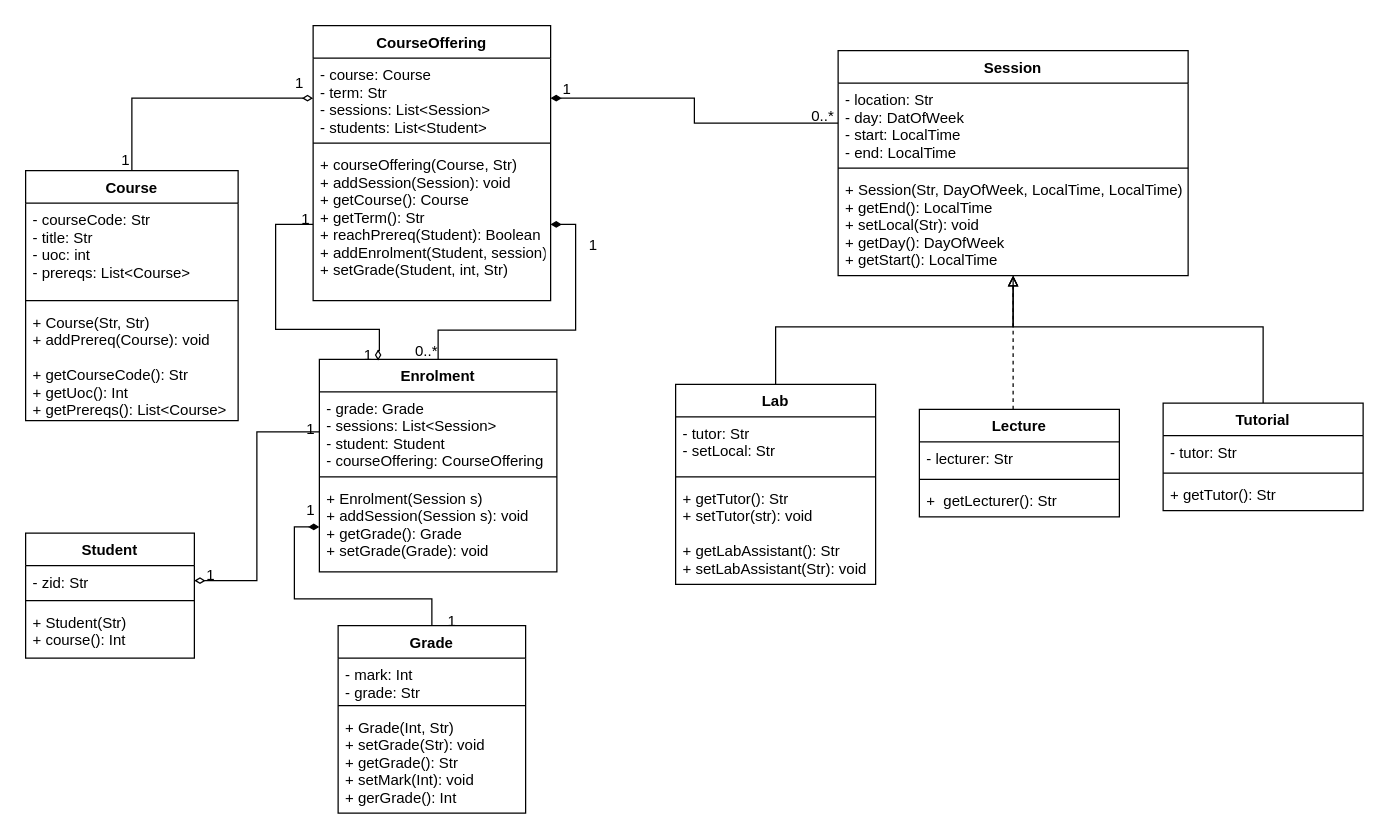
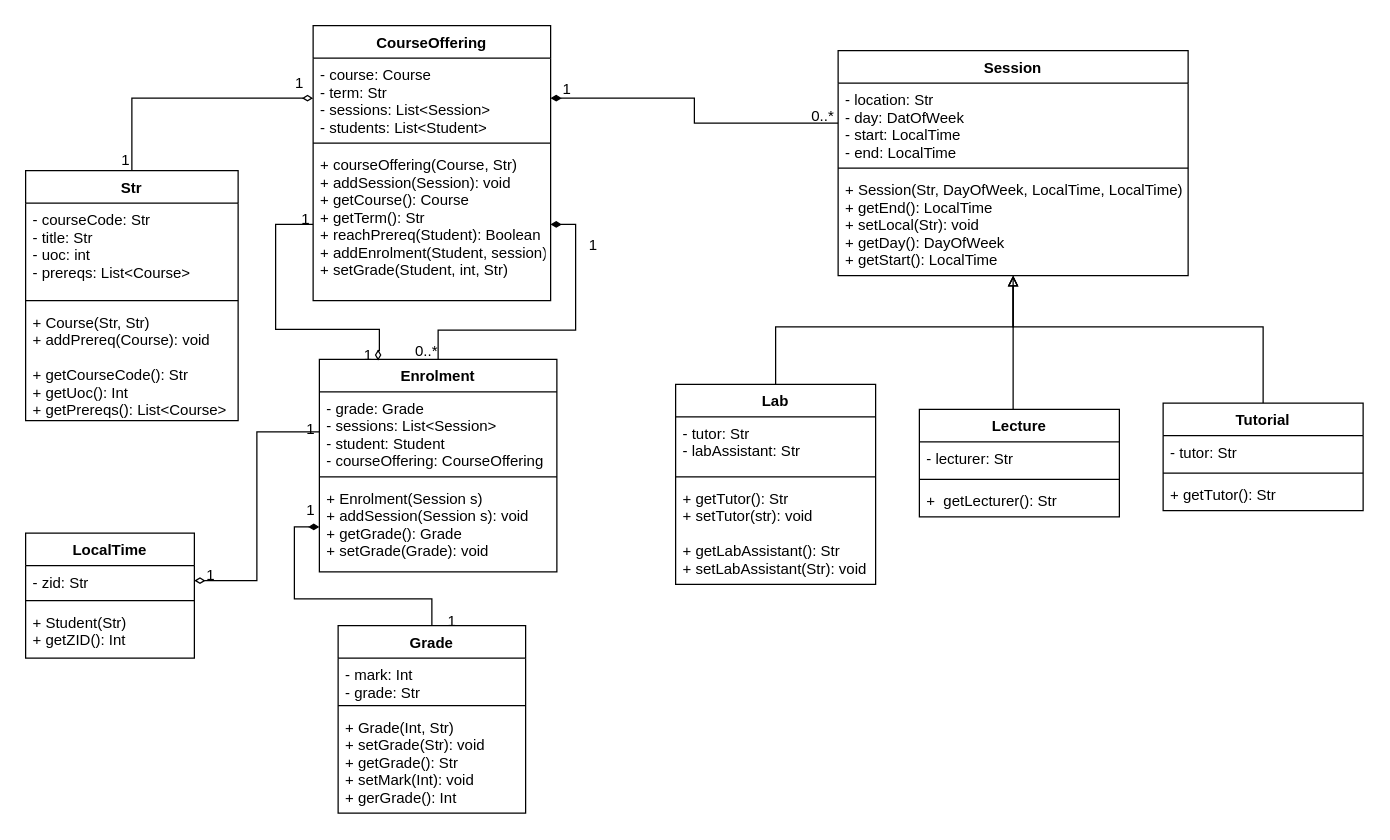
node "Course": label "Course" -> "Str"
edge "Lecture" -> "Session": style dashed -> solid
node "- tutor: Str - setLocal: Str": label "- tutor: Str - setLocal: Str" -> "- tutor: Str - labAssistant: Str"
node "Student": label "Student" -> "LocalTime"
node "+ Student(Str) + course(): Int": label "+ Student(Str) + course(): Int" -> "+ Student(Str) + getZID(): Int"
